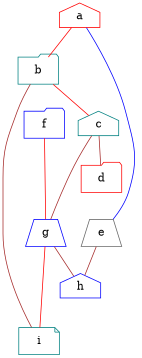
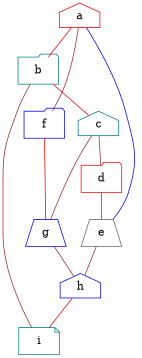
edge "a" -- "f": added
edge "d" -- "e": added
edge "g" -- "i": now "h" -- "i"
